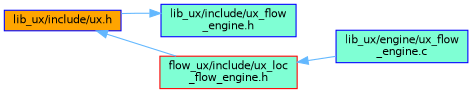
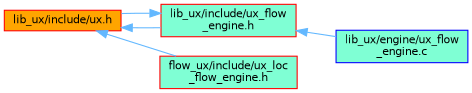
node "lib_ux/include/ux.h": color blue -> red
node "lib_ux/include/ux_flow _engine.h": color blue -> red
edge "lib_ux/include/ux_flow _engine.h" -> "lib_ux/include/ux.h": added
edge "lib_ux/engine/ux_flow _engine.c" -> "flow_ux/include/ux_loc _flow_engine.h": now "lib_ux/engine/ux_flow _engine.c" -> "lib_ux/include/ux_flow _engine.h"
